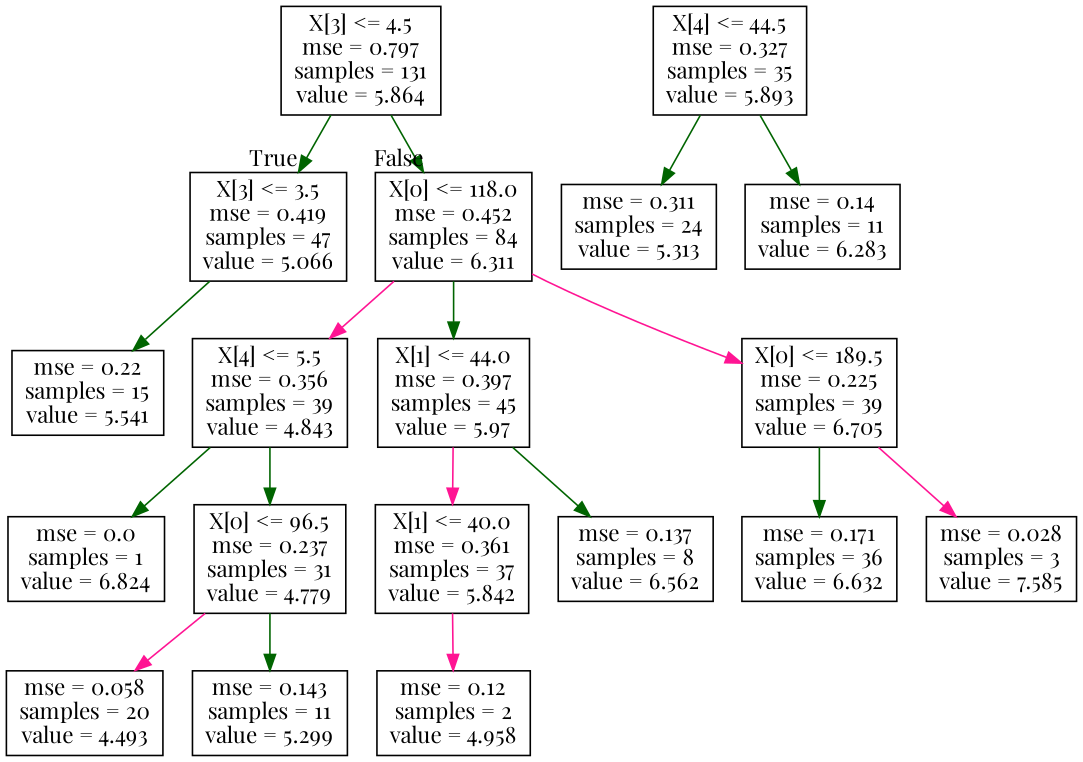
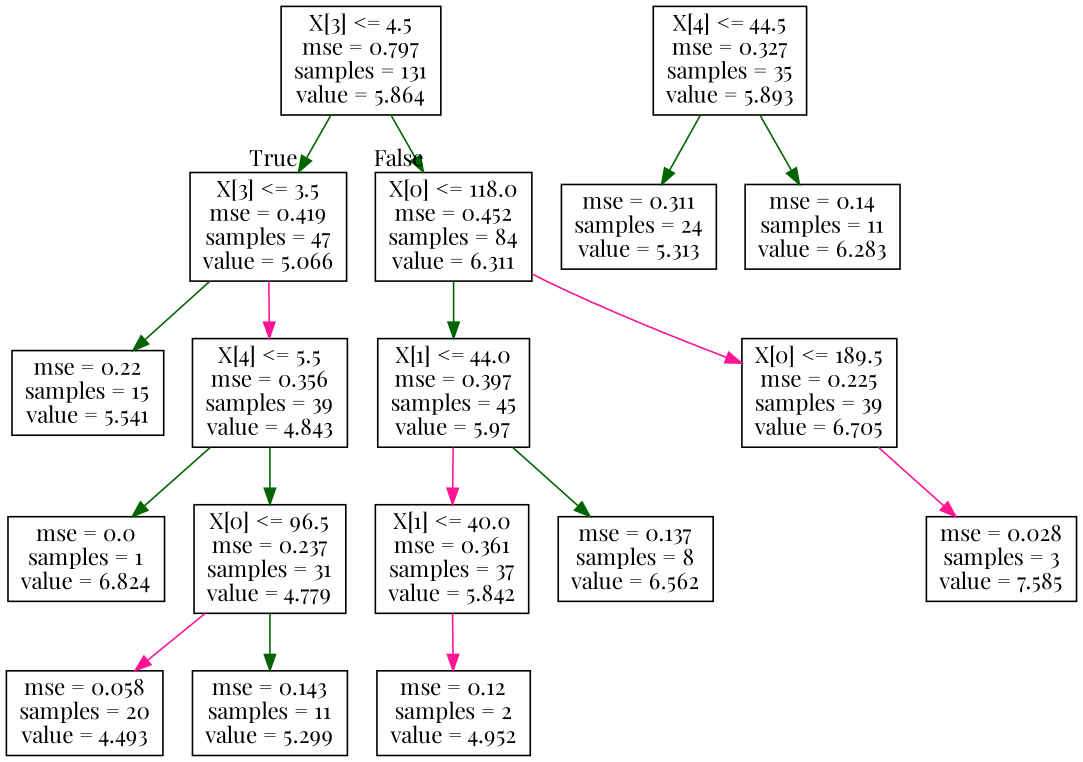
edge "X[0] <= 118.0 mse = 0.452 samples = 84 value = 6.311" -> "X[4] <= 5.5 mse = 0.356 samples = 39 value = 4.843": now "X[3] <= 3.5 mse = 0.419 samples = 47 value = 5.066" -> "X[4] <= 5.5 mse = 0.356 samples = 39 value = 4.843"
node "mse = 0.171 samples = 36 value = 6.632": removed
node "mse = 0.12 samples = 2 value = 4.958": label "mse = 0.12 samples = 2 value = 4.958" -> "mse = 0.12 samples = 2 value = 4.952"
